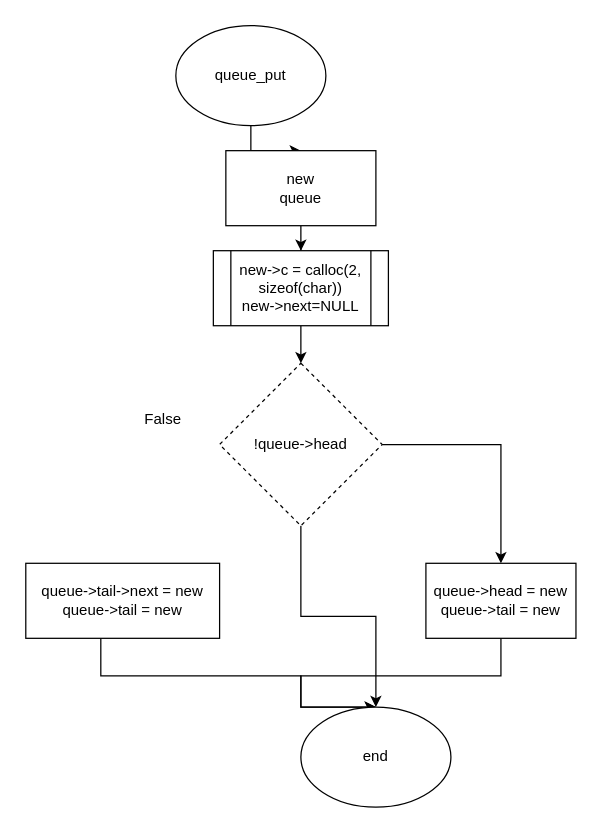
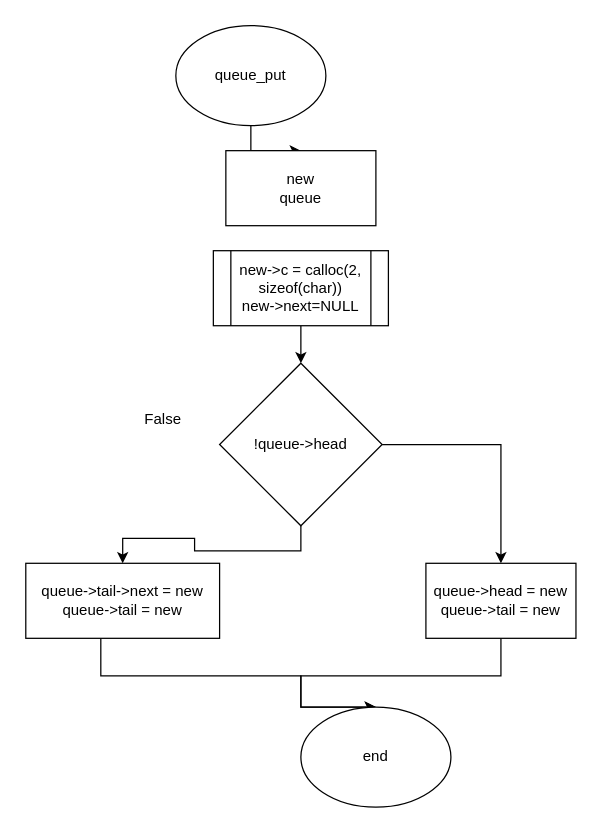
edge "new queue" -> "new->c = calloc(2, sizeof(char)) new->next=NULL": removed
node "!queue->head": style dashed -> solid
edge "!queue->head" -> "end": now "!queue->head" -> "queue->tail->next = new queue->tail = new"
